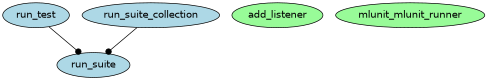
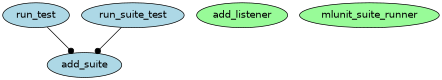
node "run_suite_collection": label "run_suite_collection" -> "run_suite_test"
node "mlunit_mlunit_runner": label "mlunit_mlunit_runner" -> "mlunit_suite_runner"
node "run_suite": label "run_suite" -> "add_suite"
